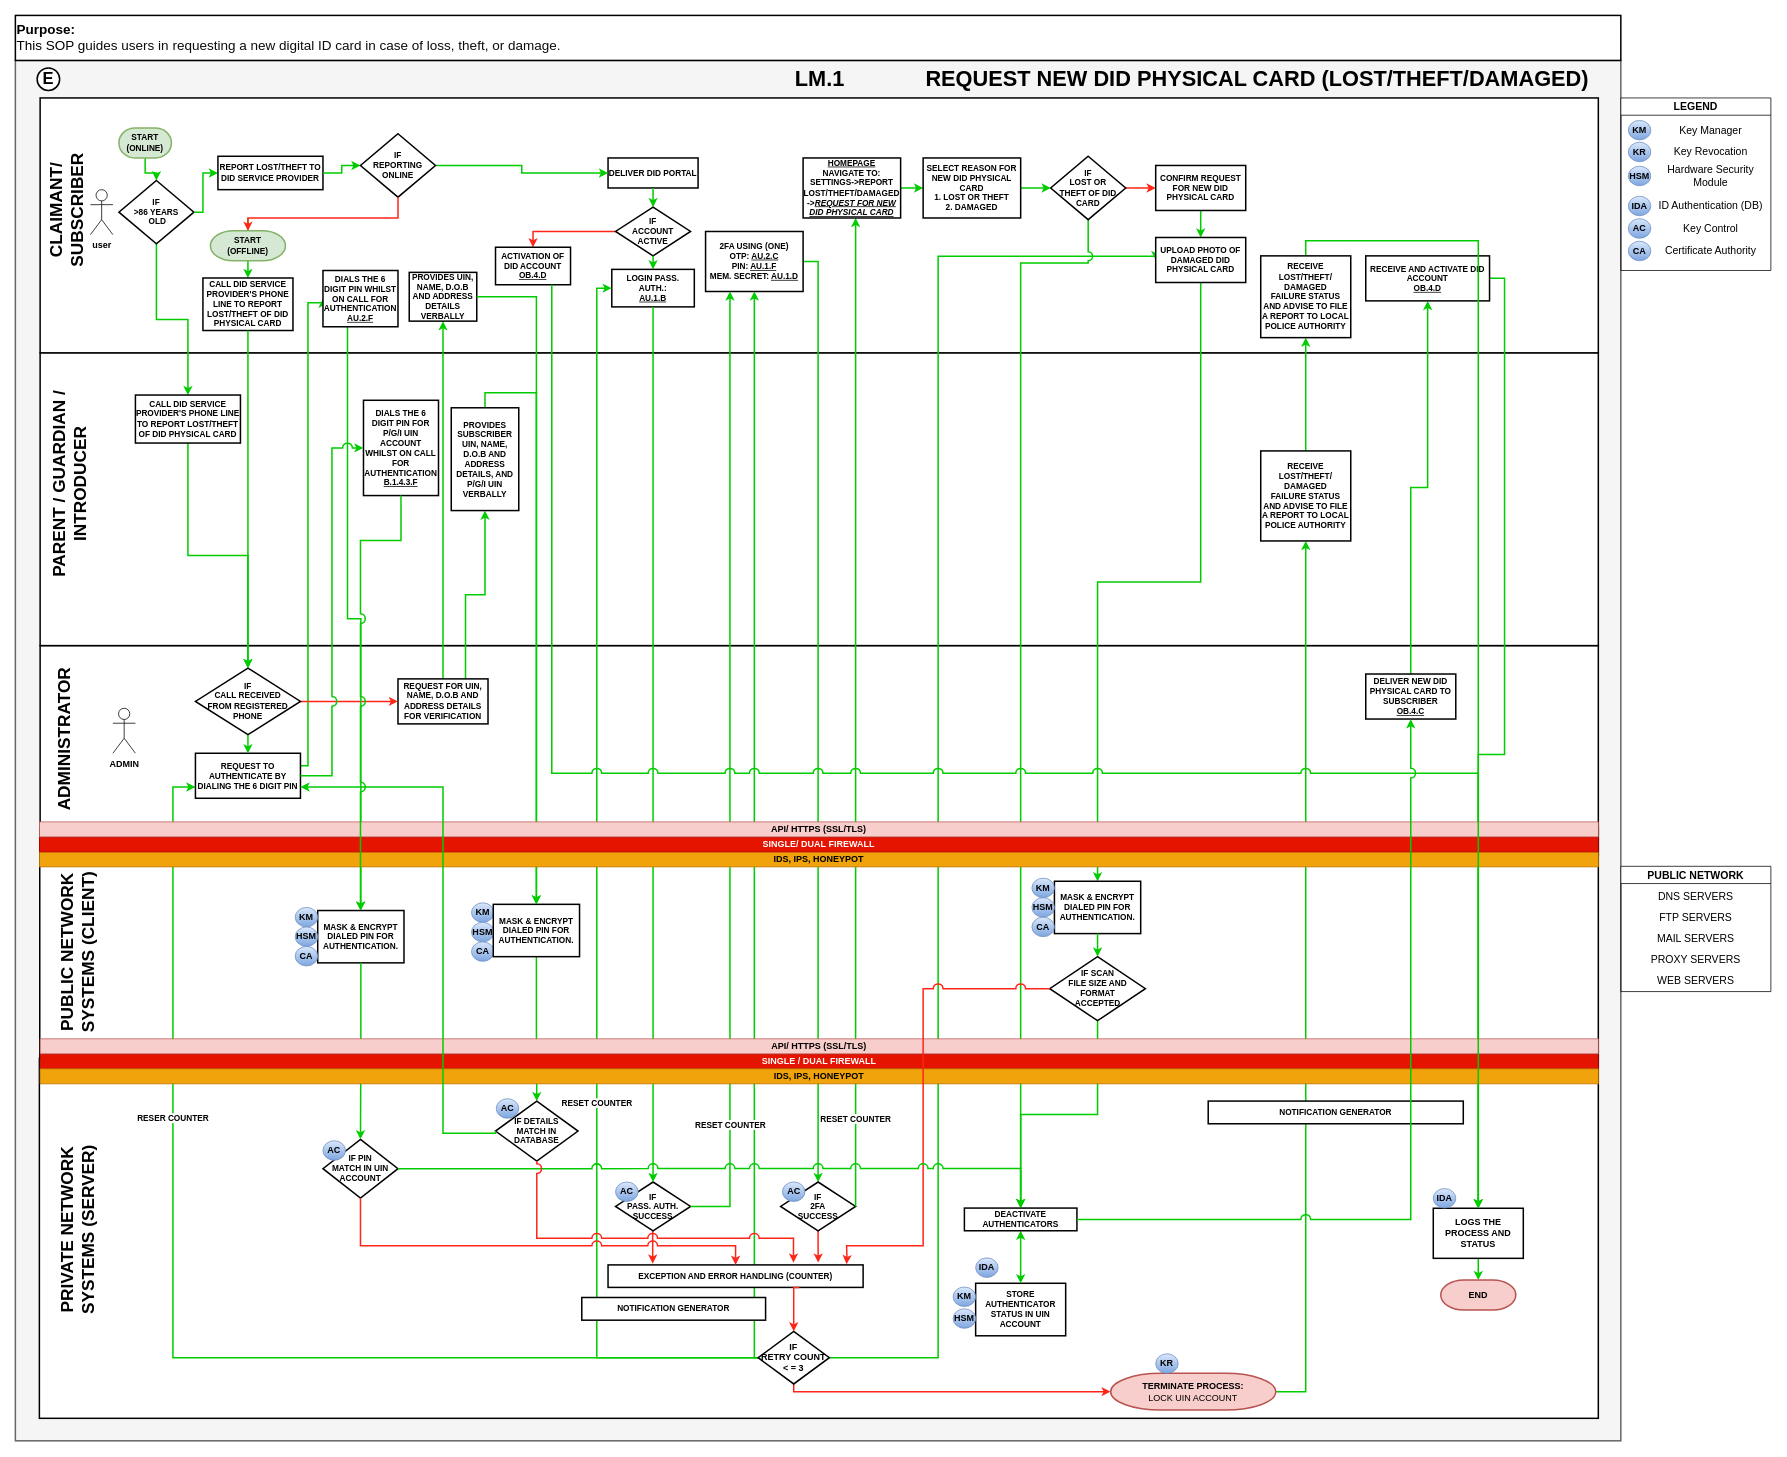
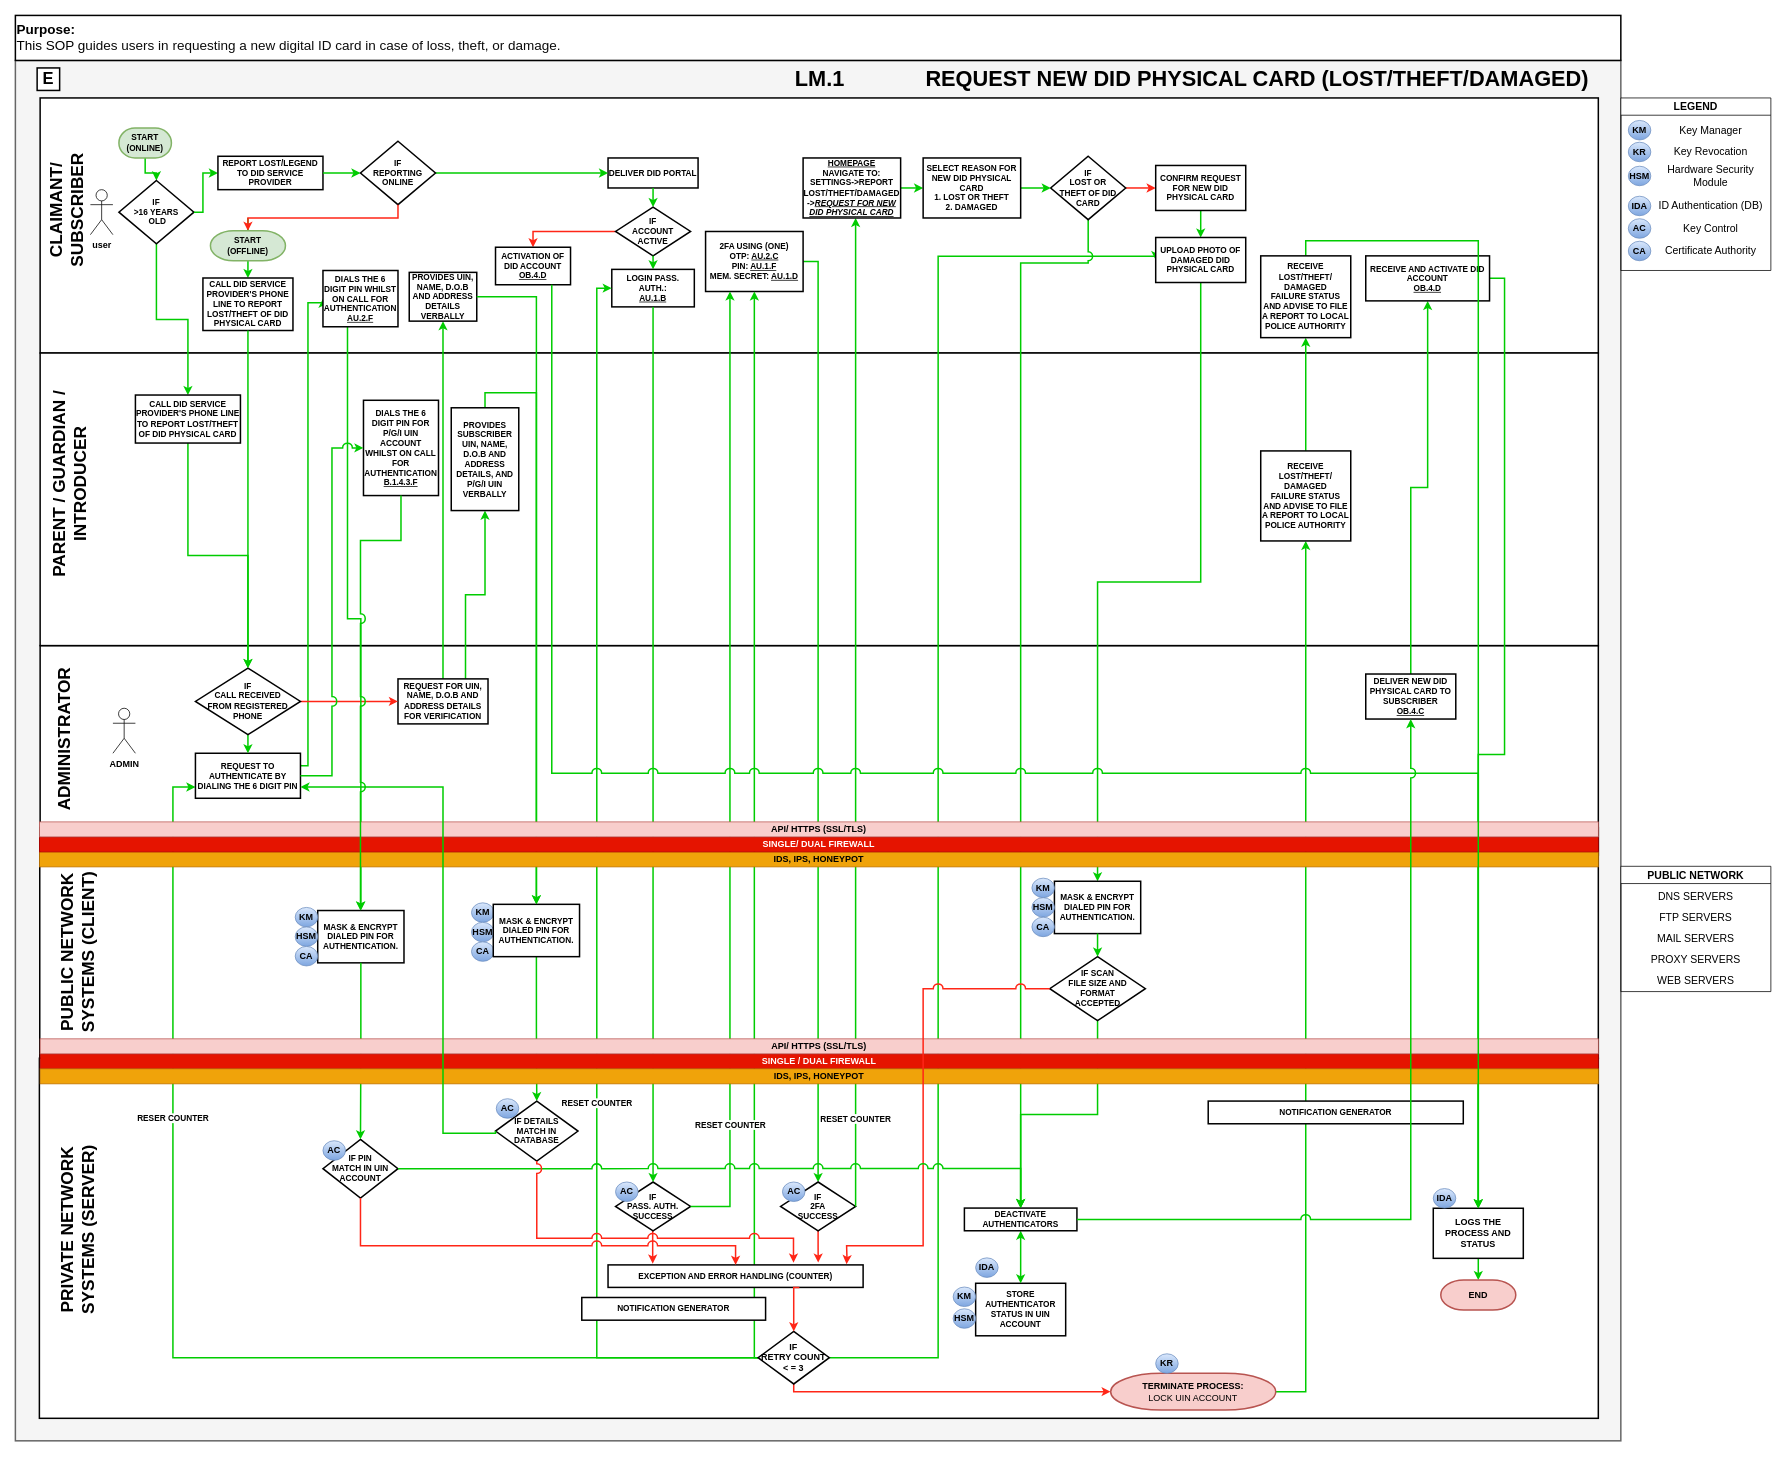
node "E": shape ellipse -> rectangle
node "IF REPORTING ONLINE": moved (398, 165) -> (398, 173)
node "REPORT LOST/THEFT TO DID SERVICE PROVIDER": label "REPORT LOST/THEFT TO DID SERVICE PROVIDER" -> "REPORT LOST/LEGEND TO DID SERVICE PROVIDER"
node "IF >86 YEARS OLD": label "IF >86 YEARS OLD" -> "IF >16 YEARS OLD"
